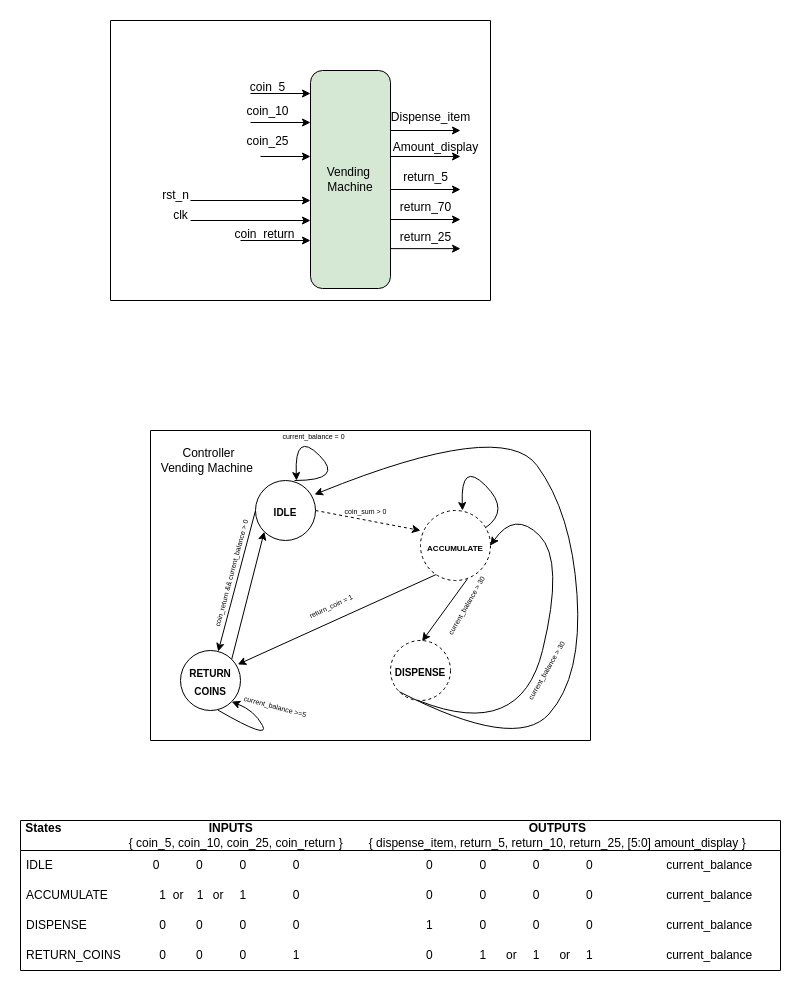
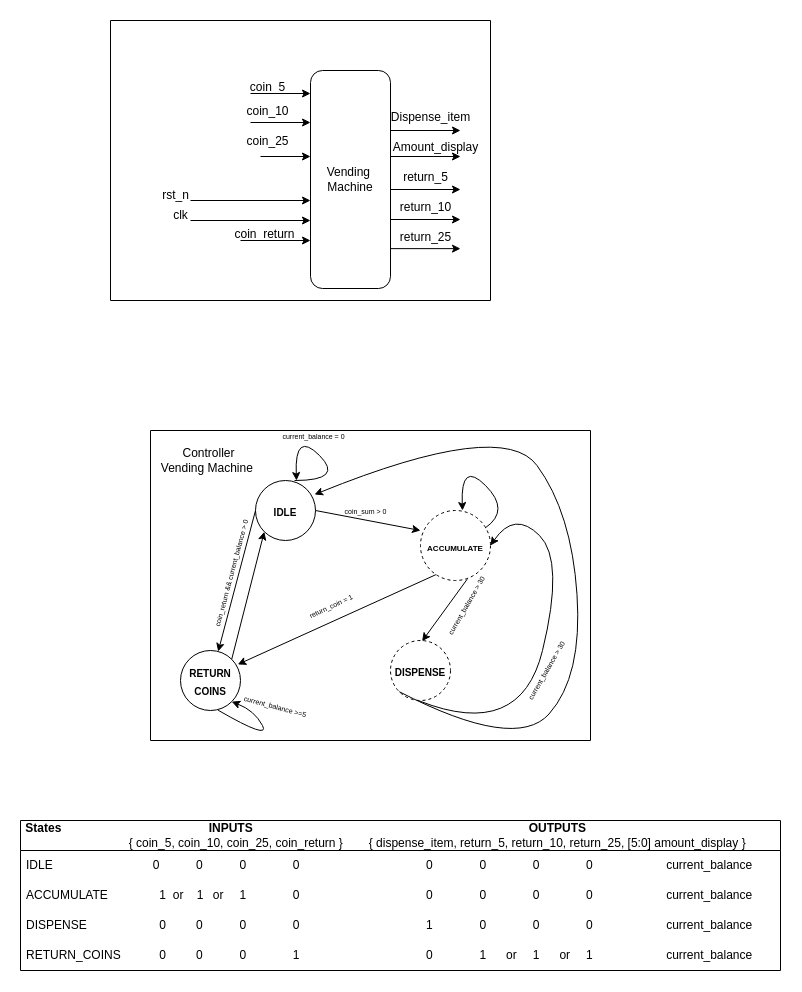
node "Vending Machine": fillcolor #d5e8d4 -> #ffffff
node "return_70": label "return_70" -> "return_10"
edge "IDLE" -> "ACCUMULATE": style dashed -> solid
